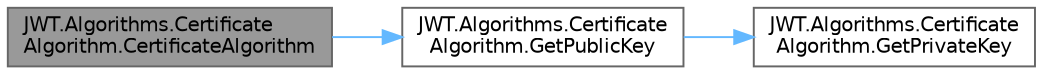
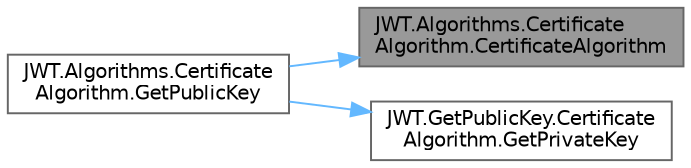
edge "JWT.Algorithms.Certificate Algorithm.CertificateAlgorithm" -> "JWT.Algorithms.Certificate Algorithm.GetPublicKey": reversed
node "JWT.Algorithms.Certificate Algorithm.GetPrivateKey": label "JWT.Algorithms.Certificate Algorithm.GetPrivateKey" -> "JWT.GetPublicKey.Certificate Algorithm.GetPrivateKey"
